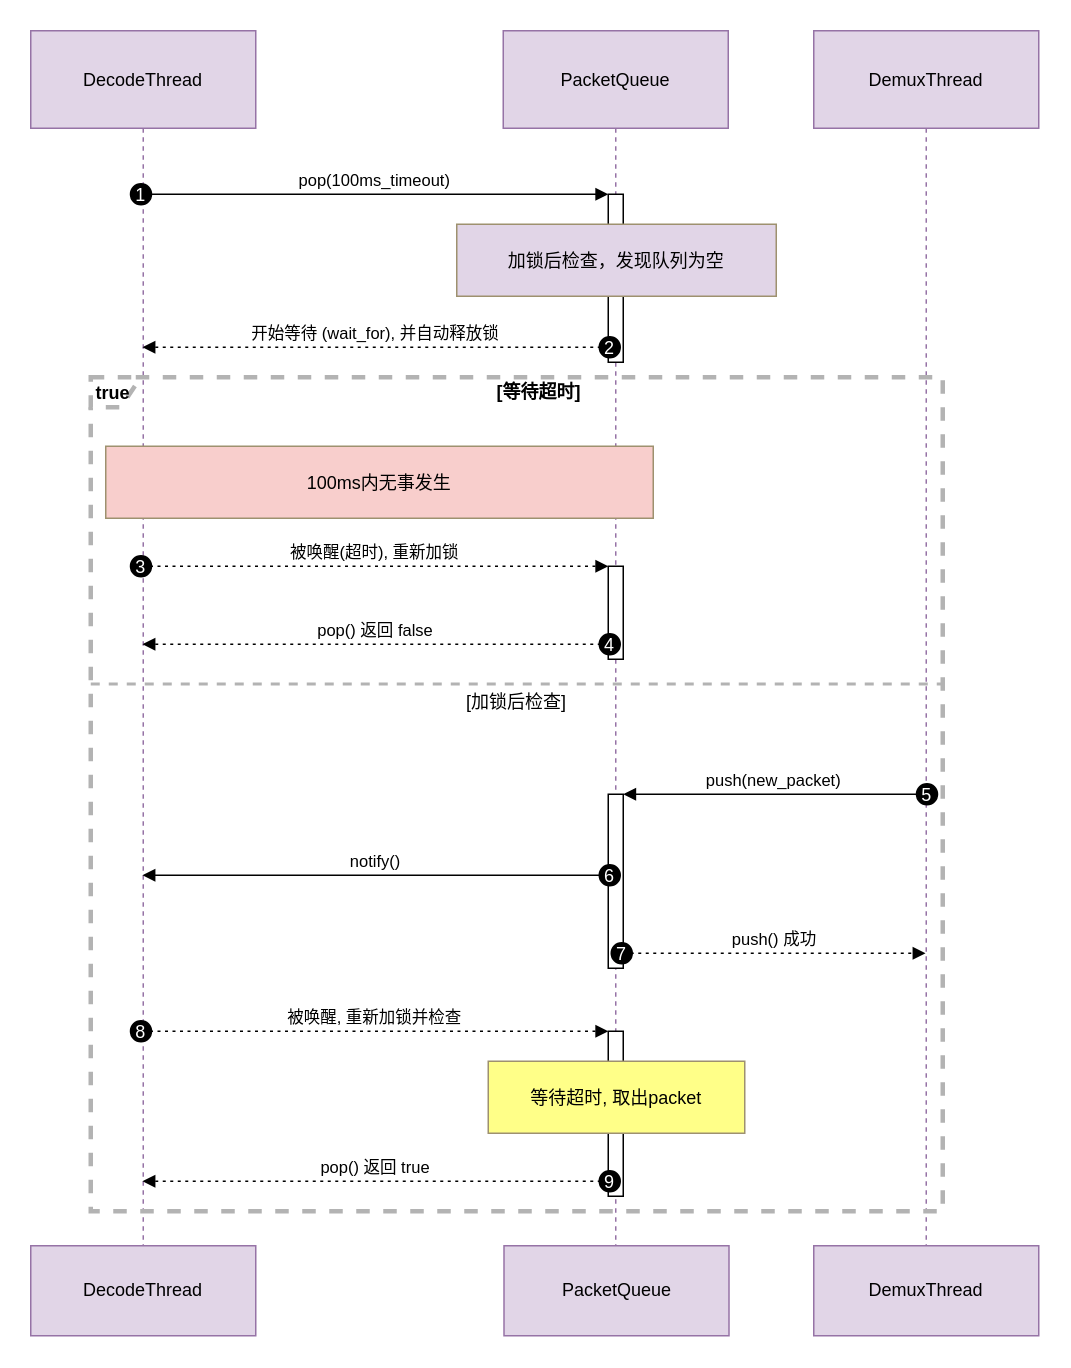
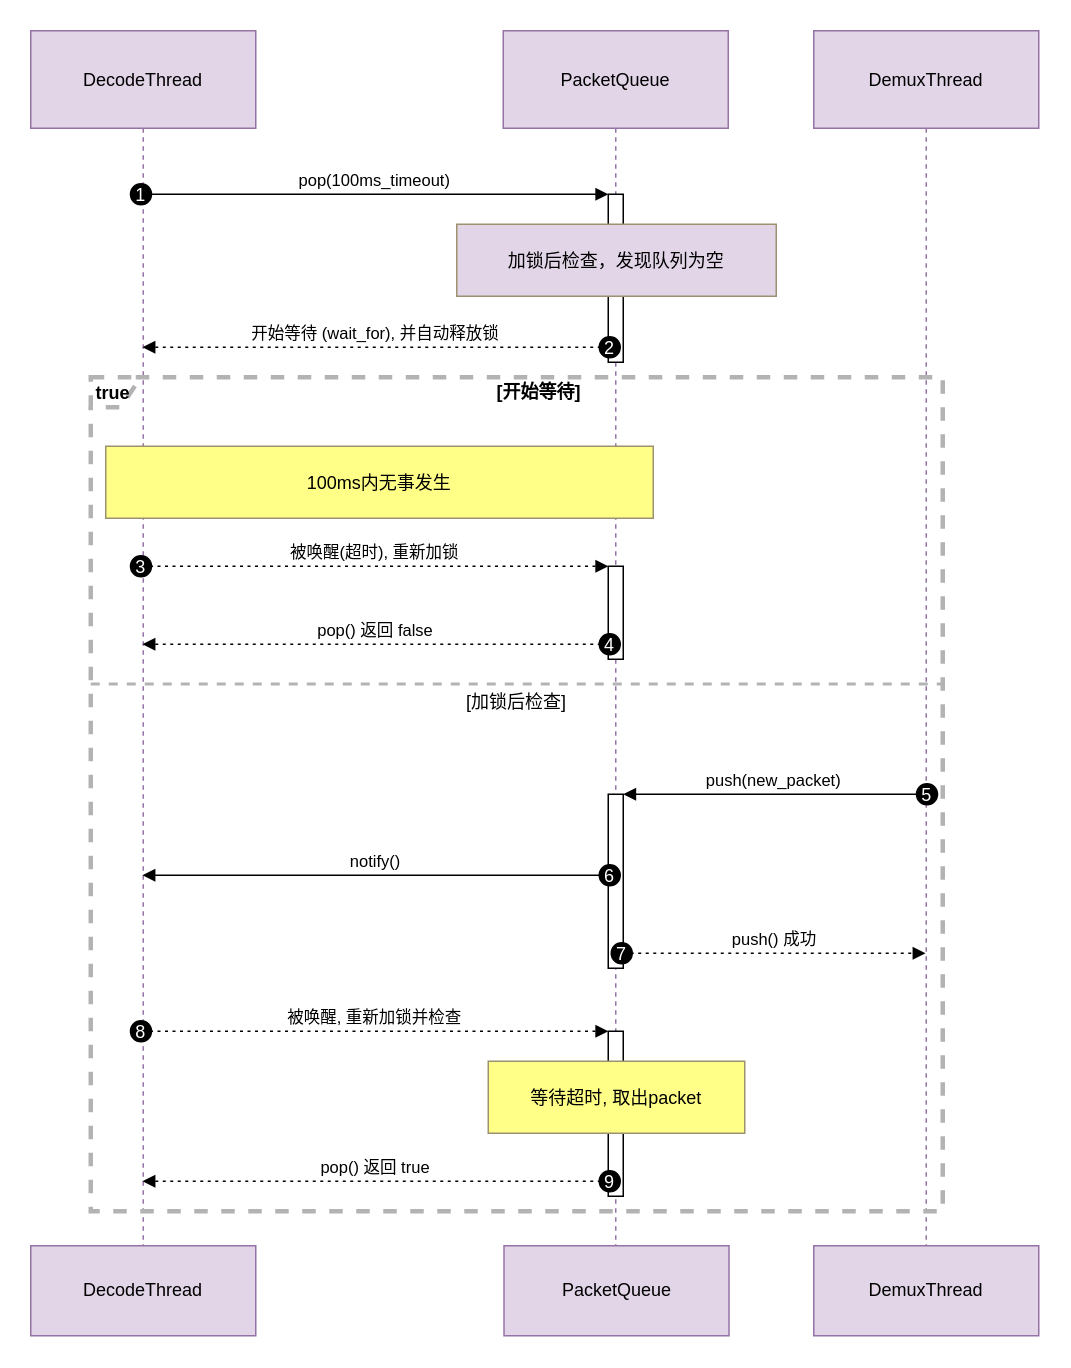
node "[等待超时]": label "[等待超时]" -> "[开始等待]"
node "100ms内无事发生": fillcolor #f8cecc -> #ffff88
